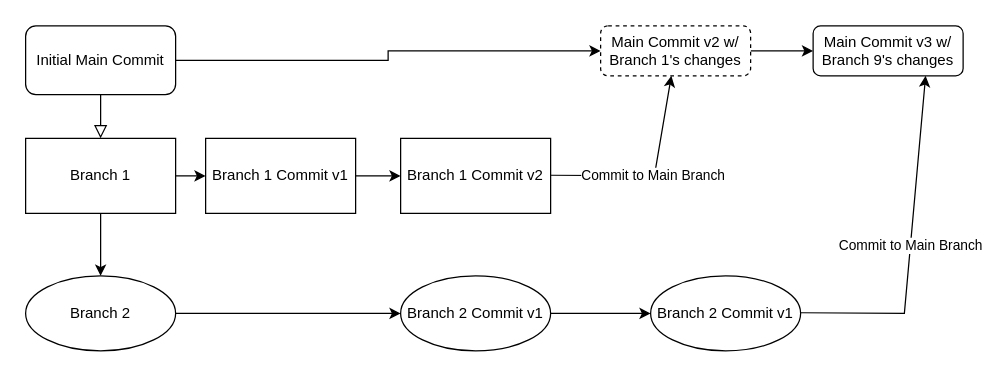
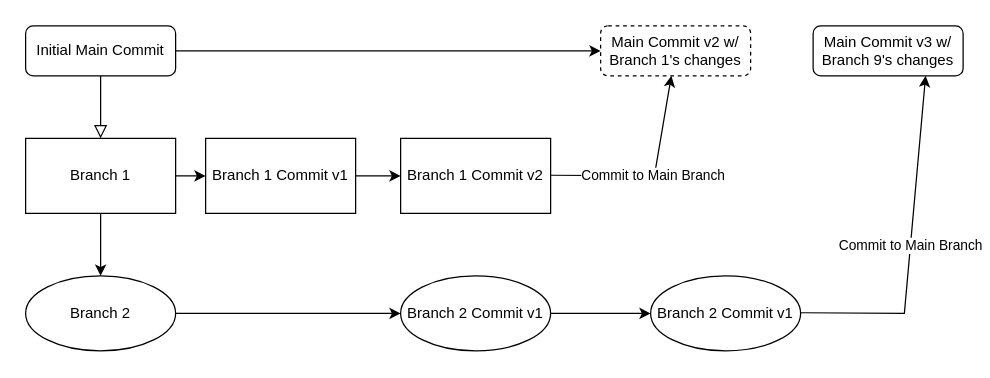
edge "Main Commit v2 w/ Branch 1's changes" -> "Main Commit v3 w/ Branch 9's changes": removed
node "Initial Main Commit": size 150x69 -> 150x50
